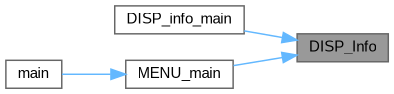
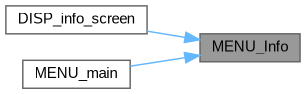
node "DISP_info_main": label "DISP_info_main" -> "DISP_info_screen"
node "DISP_Info": label "DISP_Info" -> "MENU_Info"
node "main": removed
